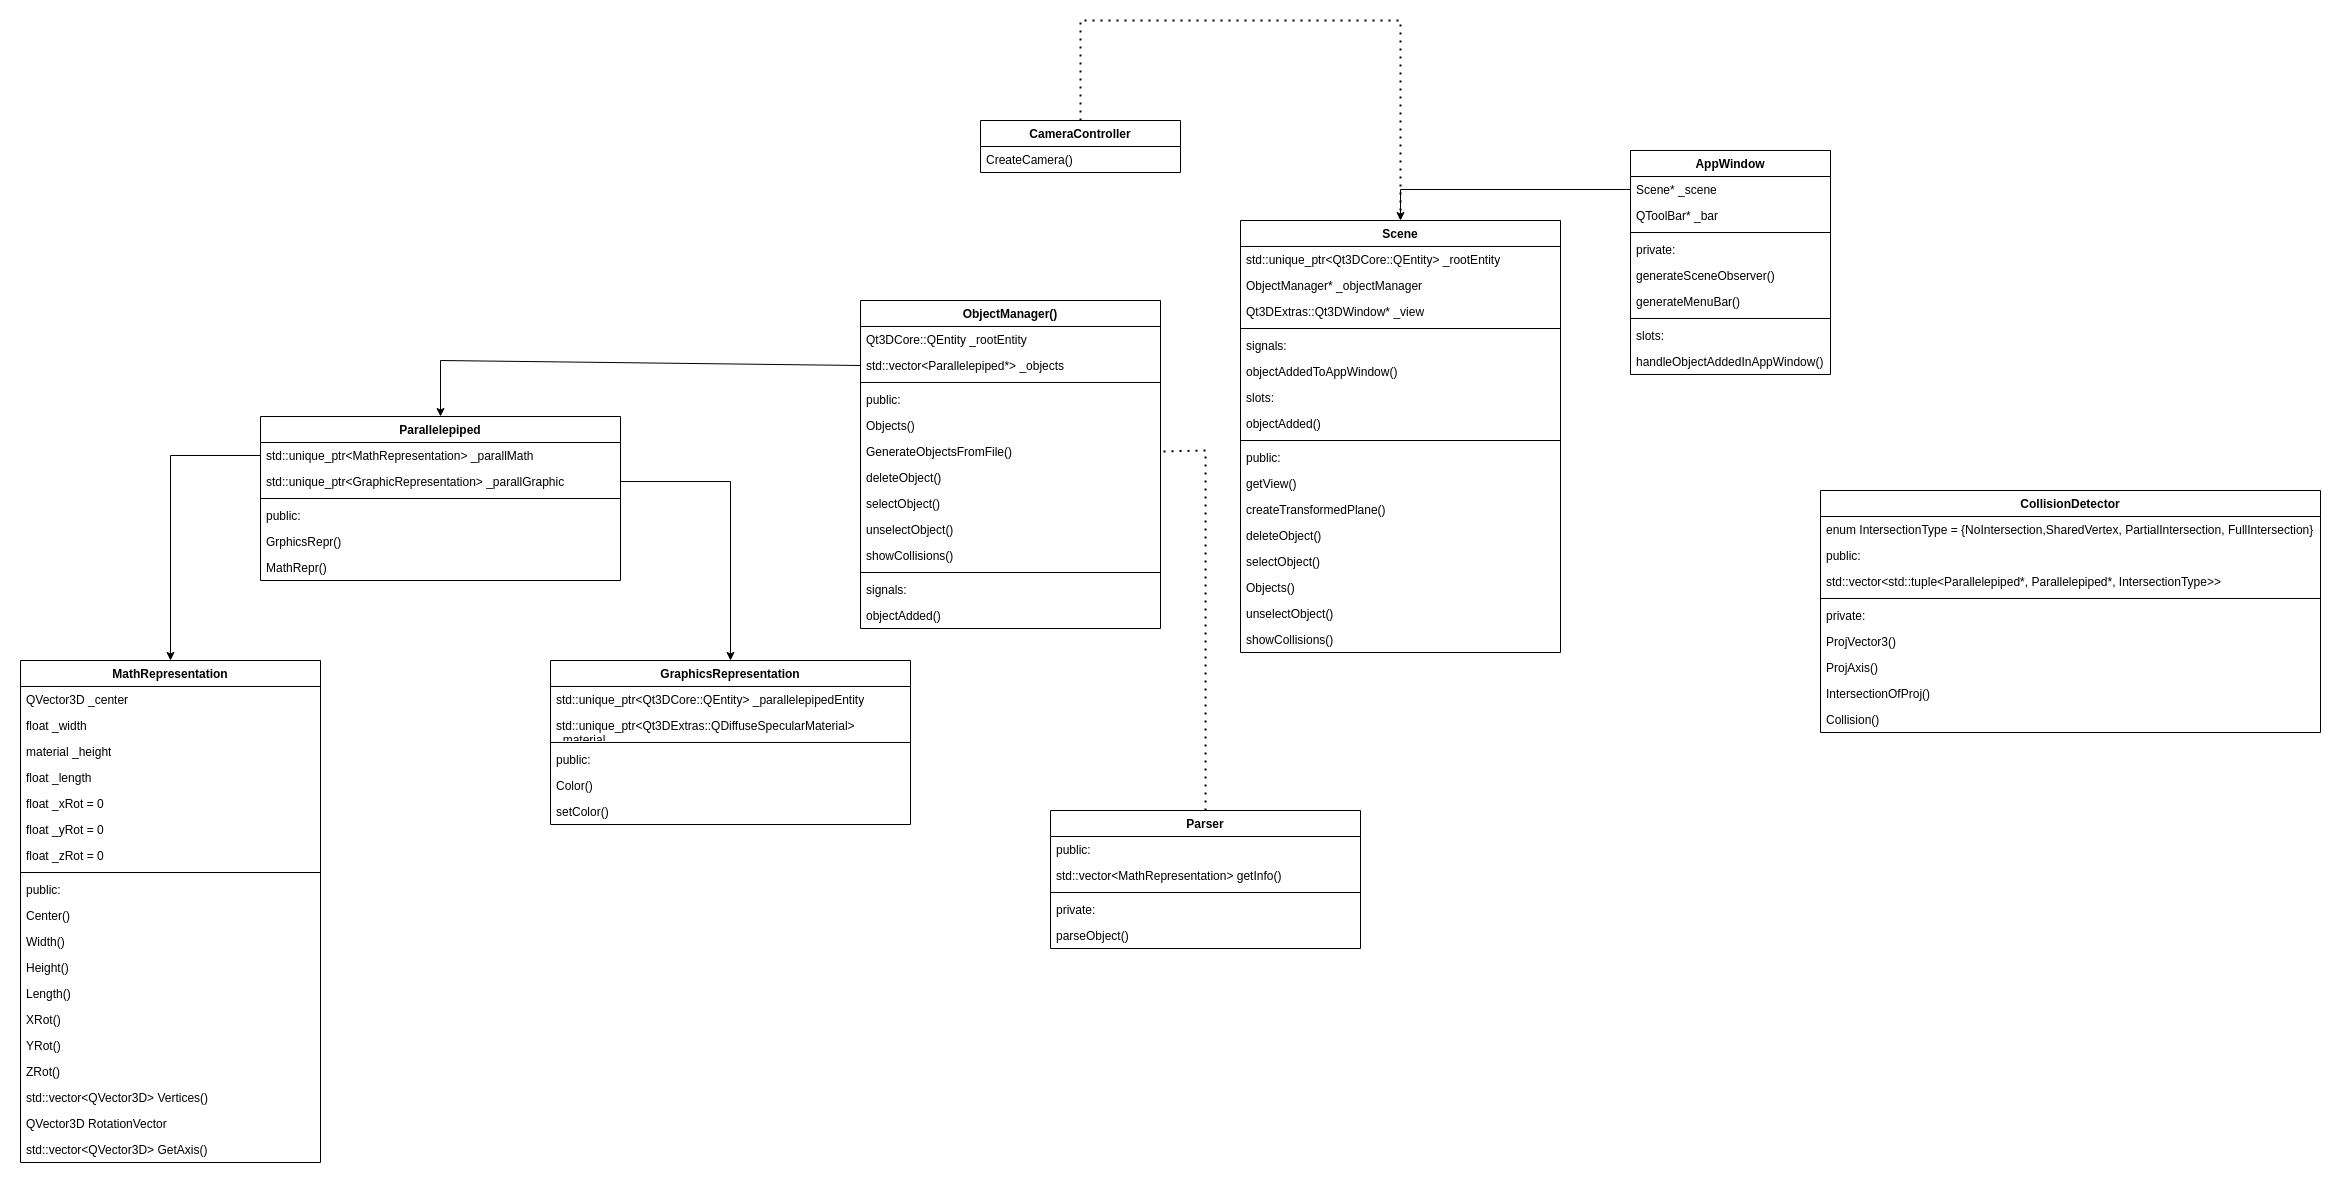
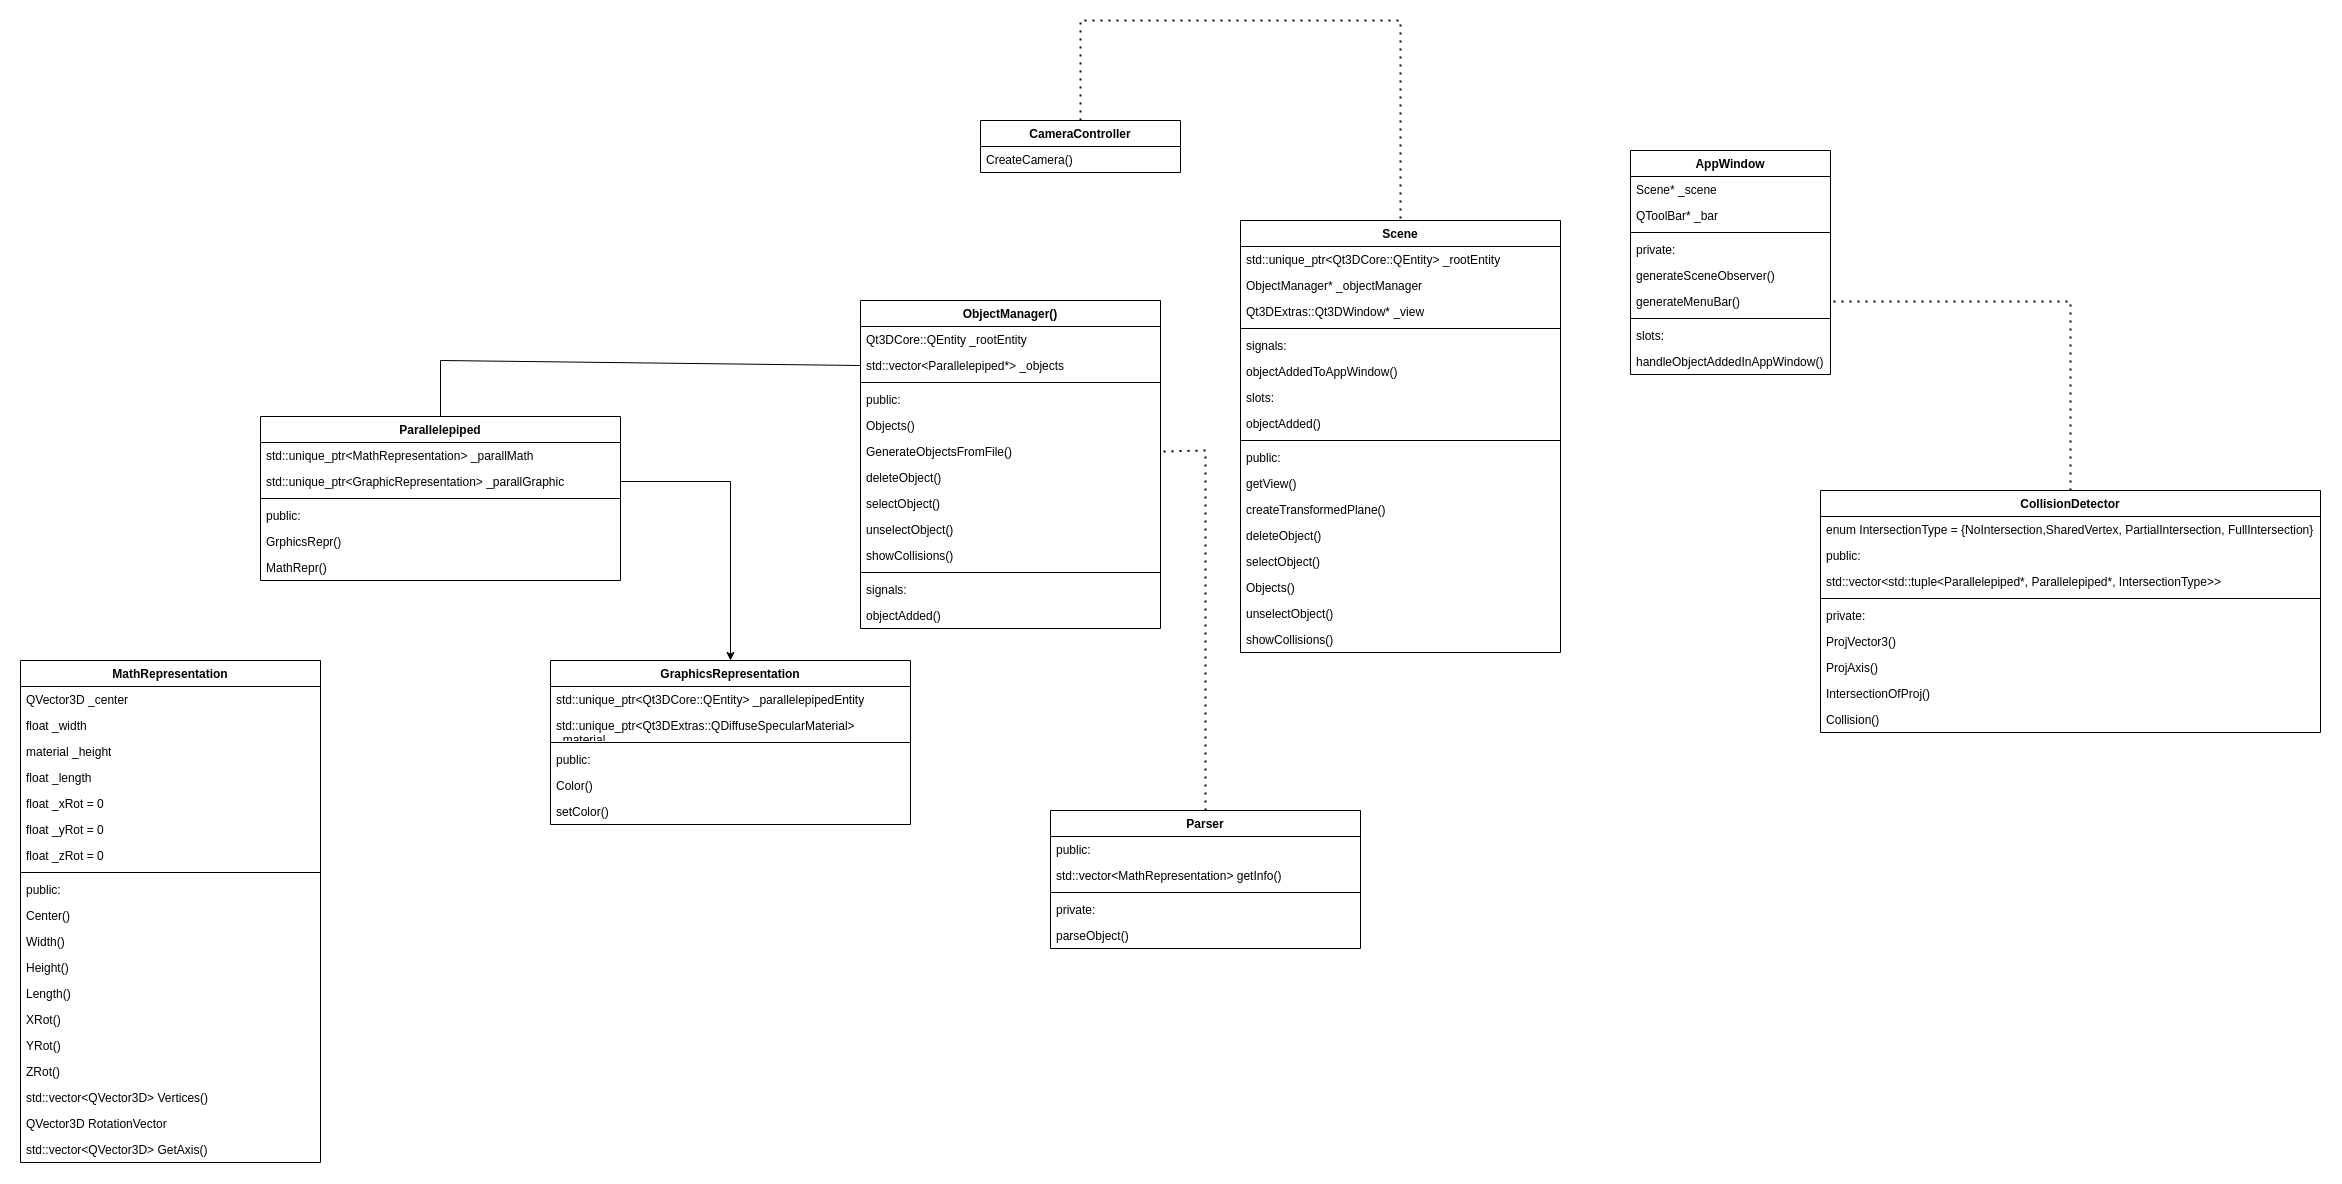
edge "Scene* _scene" -> "Scene": removed
edge "generateMenuBar()" -- "CollisionDetector": added
edge "std::vector<Parallelepiped*> _objects" -> "Parallelepiped": arrowhead classic -> none
edge "std::unique_ptr<MathRepresentation> _parallMath" -> "MathRepresentation": removed
